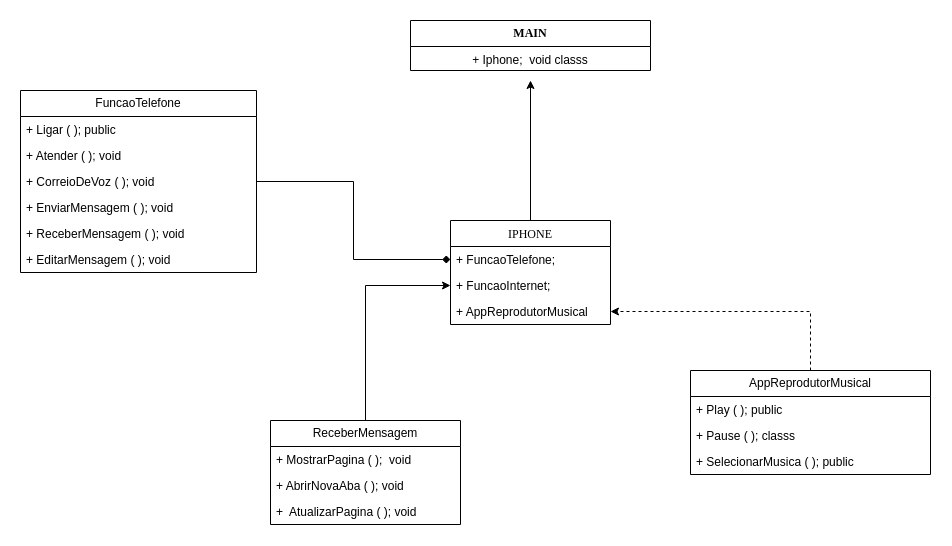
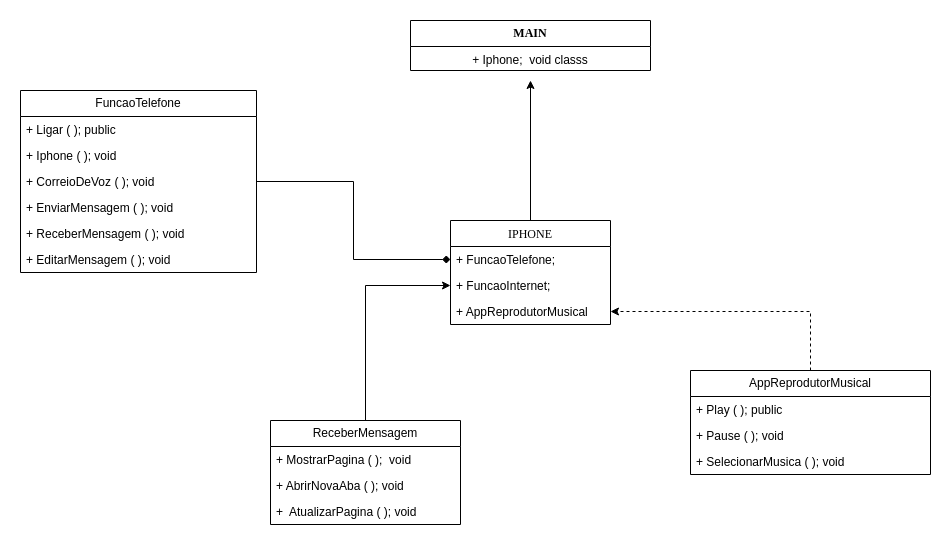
node "+ Atender ( ); void": label "+ Atender ( ); void" -> "+ Iphone ( ); void"
node "+ Pause ( ); classs": label "+ Pause ( ); classs" -> "+ Pause ( ); void"
node "+ SelecionarMusica ( ); public": label "+ SelecionarMusica ( ); public" -> "+ SelecionarMusica ( ); void"
